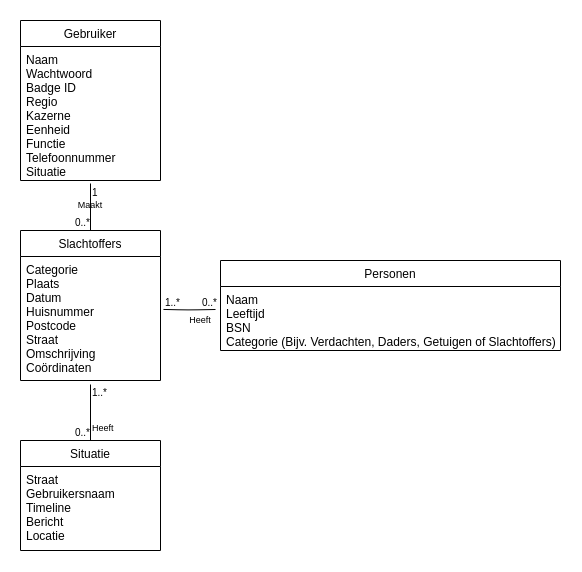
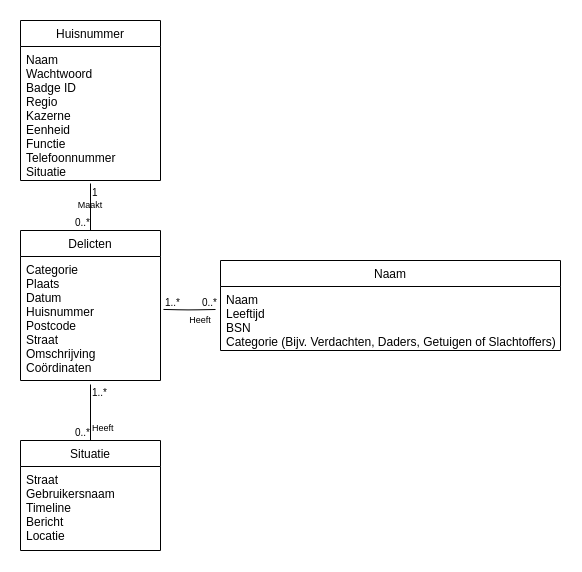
node "Gebruiker": label "Gebruiker" -> "Huisnummer"
node "Slachtoffers": label "Slachtoffers" -> "Delicten"
node "Personen": label "Personen" -> "Naam"
